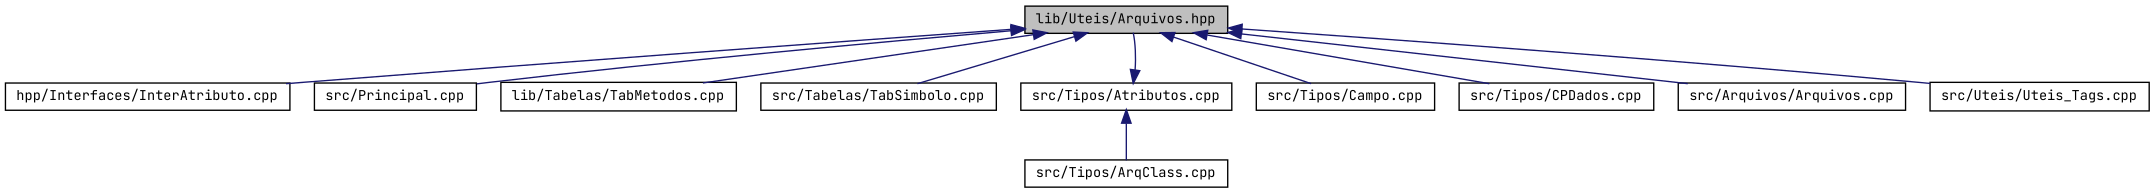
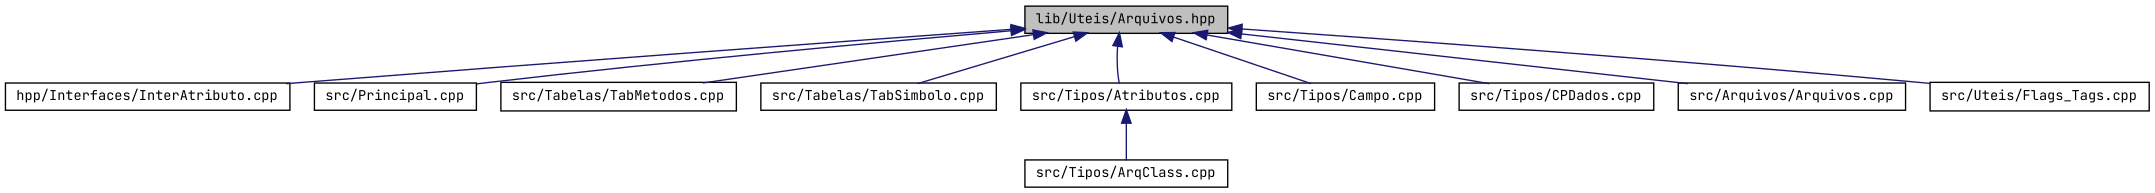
edge "lib/Uteis/Arquivos.hpp" -> "src/Tipos/Atributos.cpp": reversed
node "lib/Tabelas/TabMetodos.cpp": label "lib/Tabelas/TabMetodos.cpp" -> "src/Tabelas/TabMetodos.cpp"
node "src/Uteis/Uteis_Tags.cpp": label "src/Uteis/Uteis_Tags.cpp" -> "src/Uteis/Flags_Tags.cpp"
